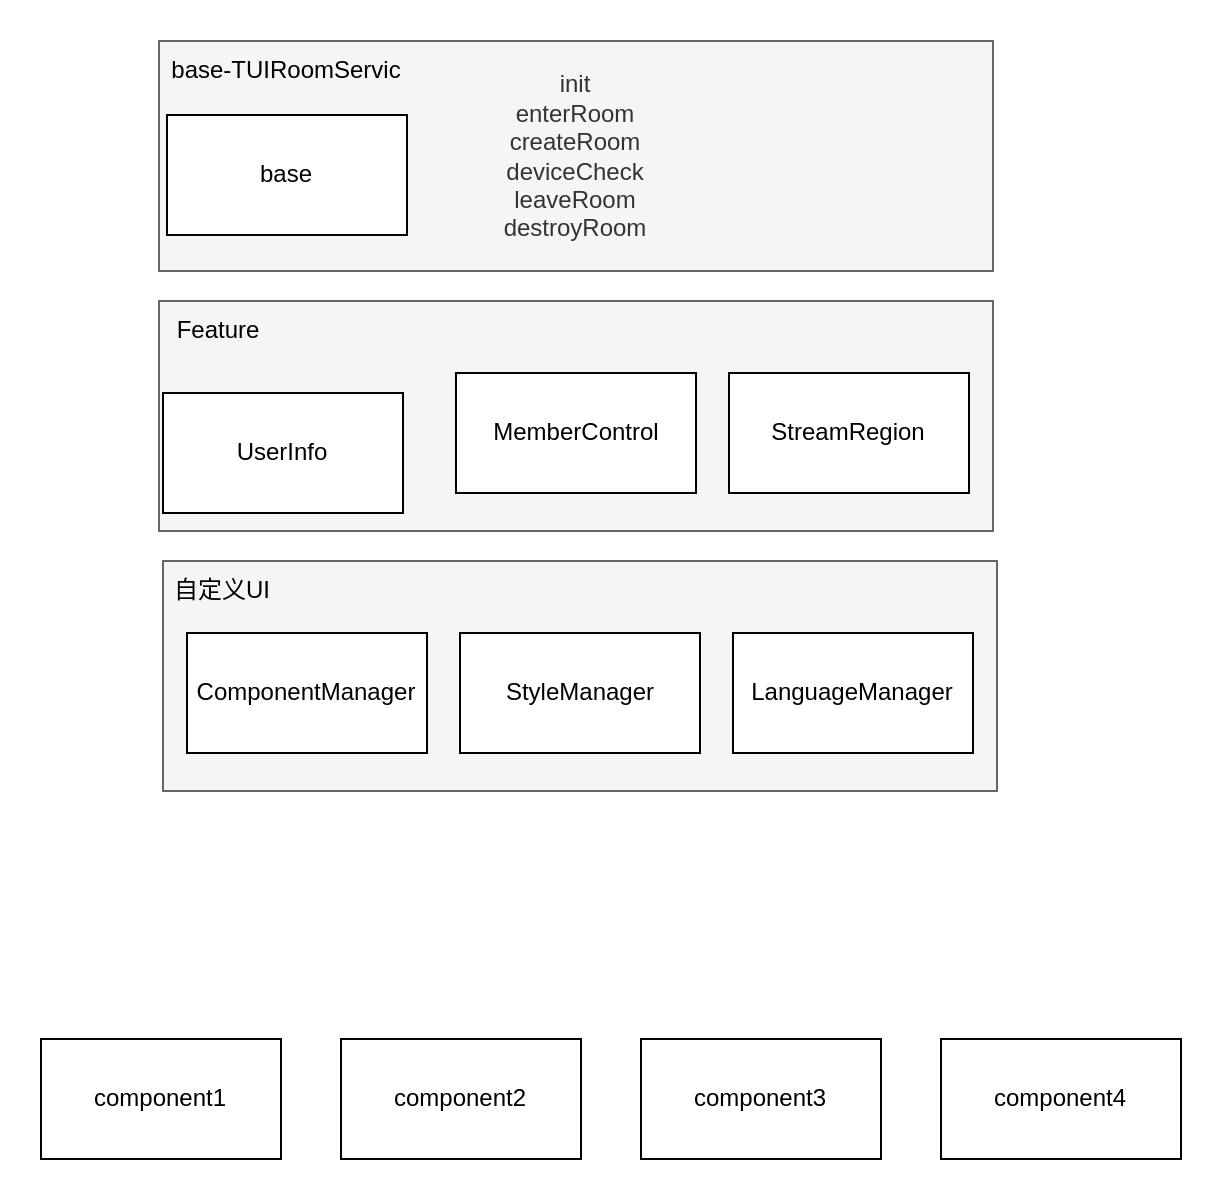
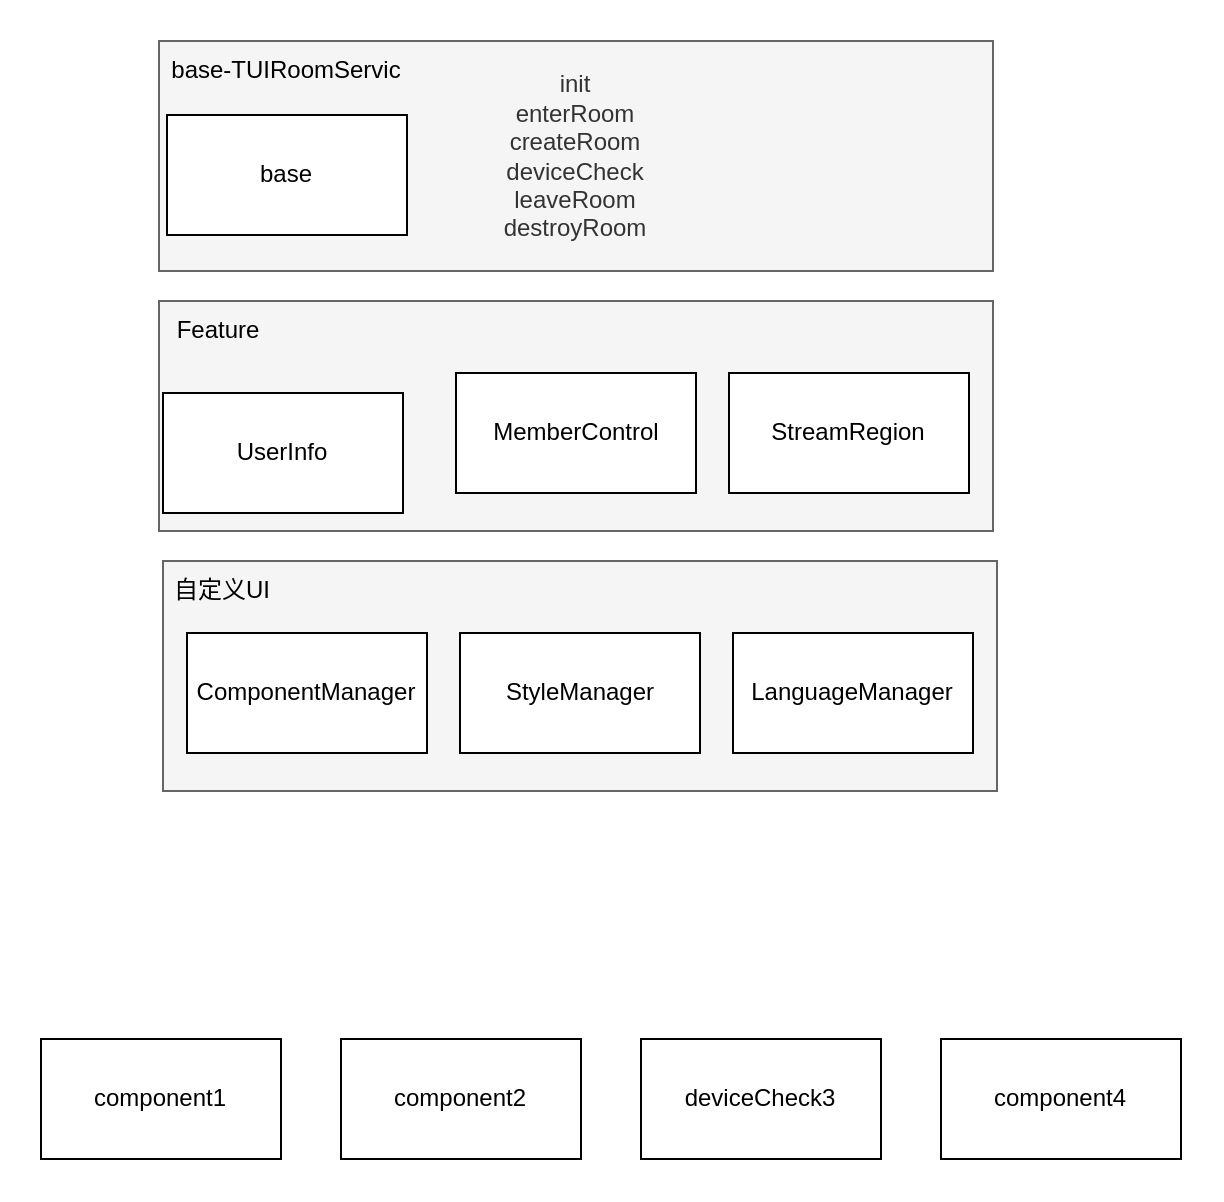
node "component3": label "component3" -> "deviceCheck3"
